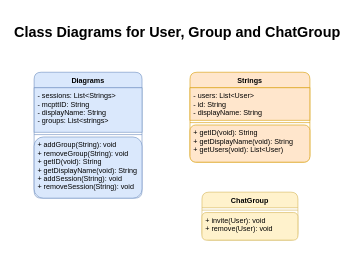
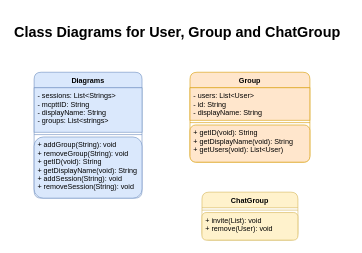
node "Strings": label "Strings" -> "Group"
node "+ invite(User): void + remove(User): void": label "+ invite(User): void + remove(User): void" -> "+ invite(List): void + remove(User): void"
